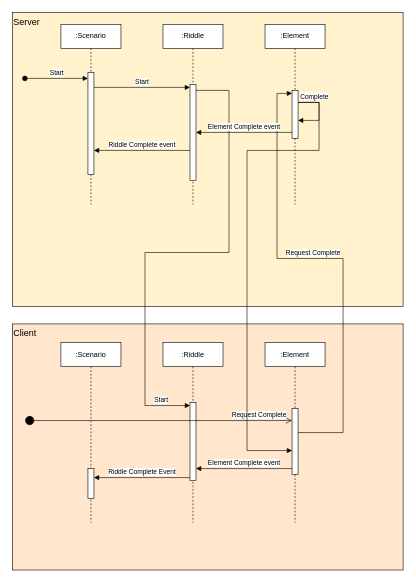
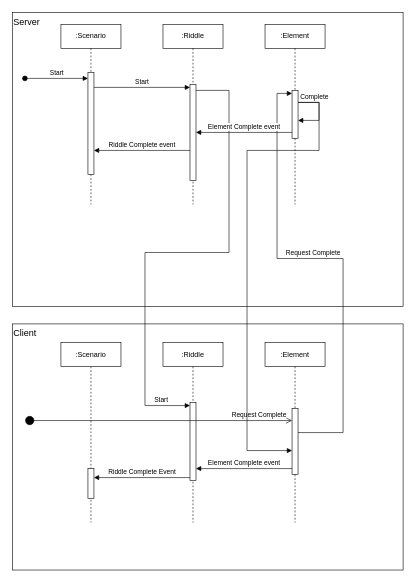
node "Server": fillcolor #fff2cc -> #ffffff
node "Client": fillcolor #ffe6cc -> #ffffff
